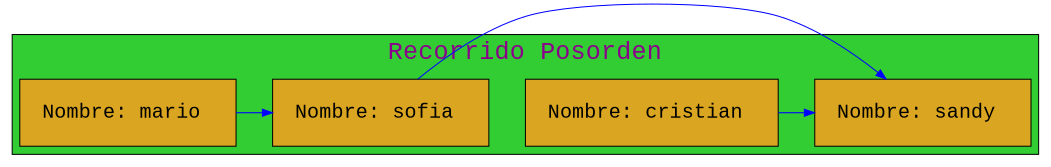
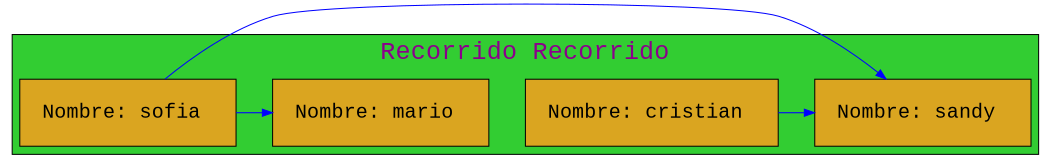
cluster "Recorrido Posorden": label "Recorrido Posorden" -> "Recorrido Recorrido"
edge "Nombre: mario" -> "Nombre: sofia": reversed
